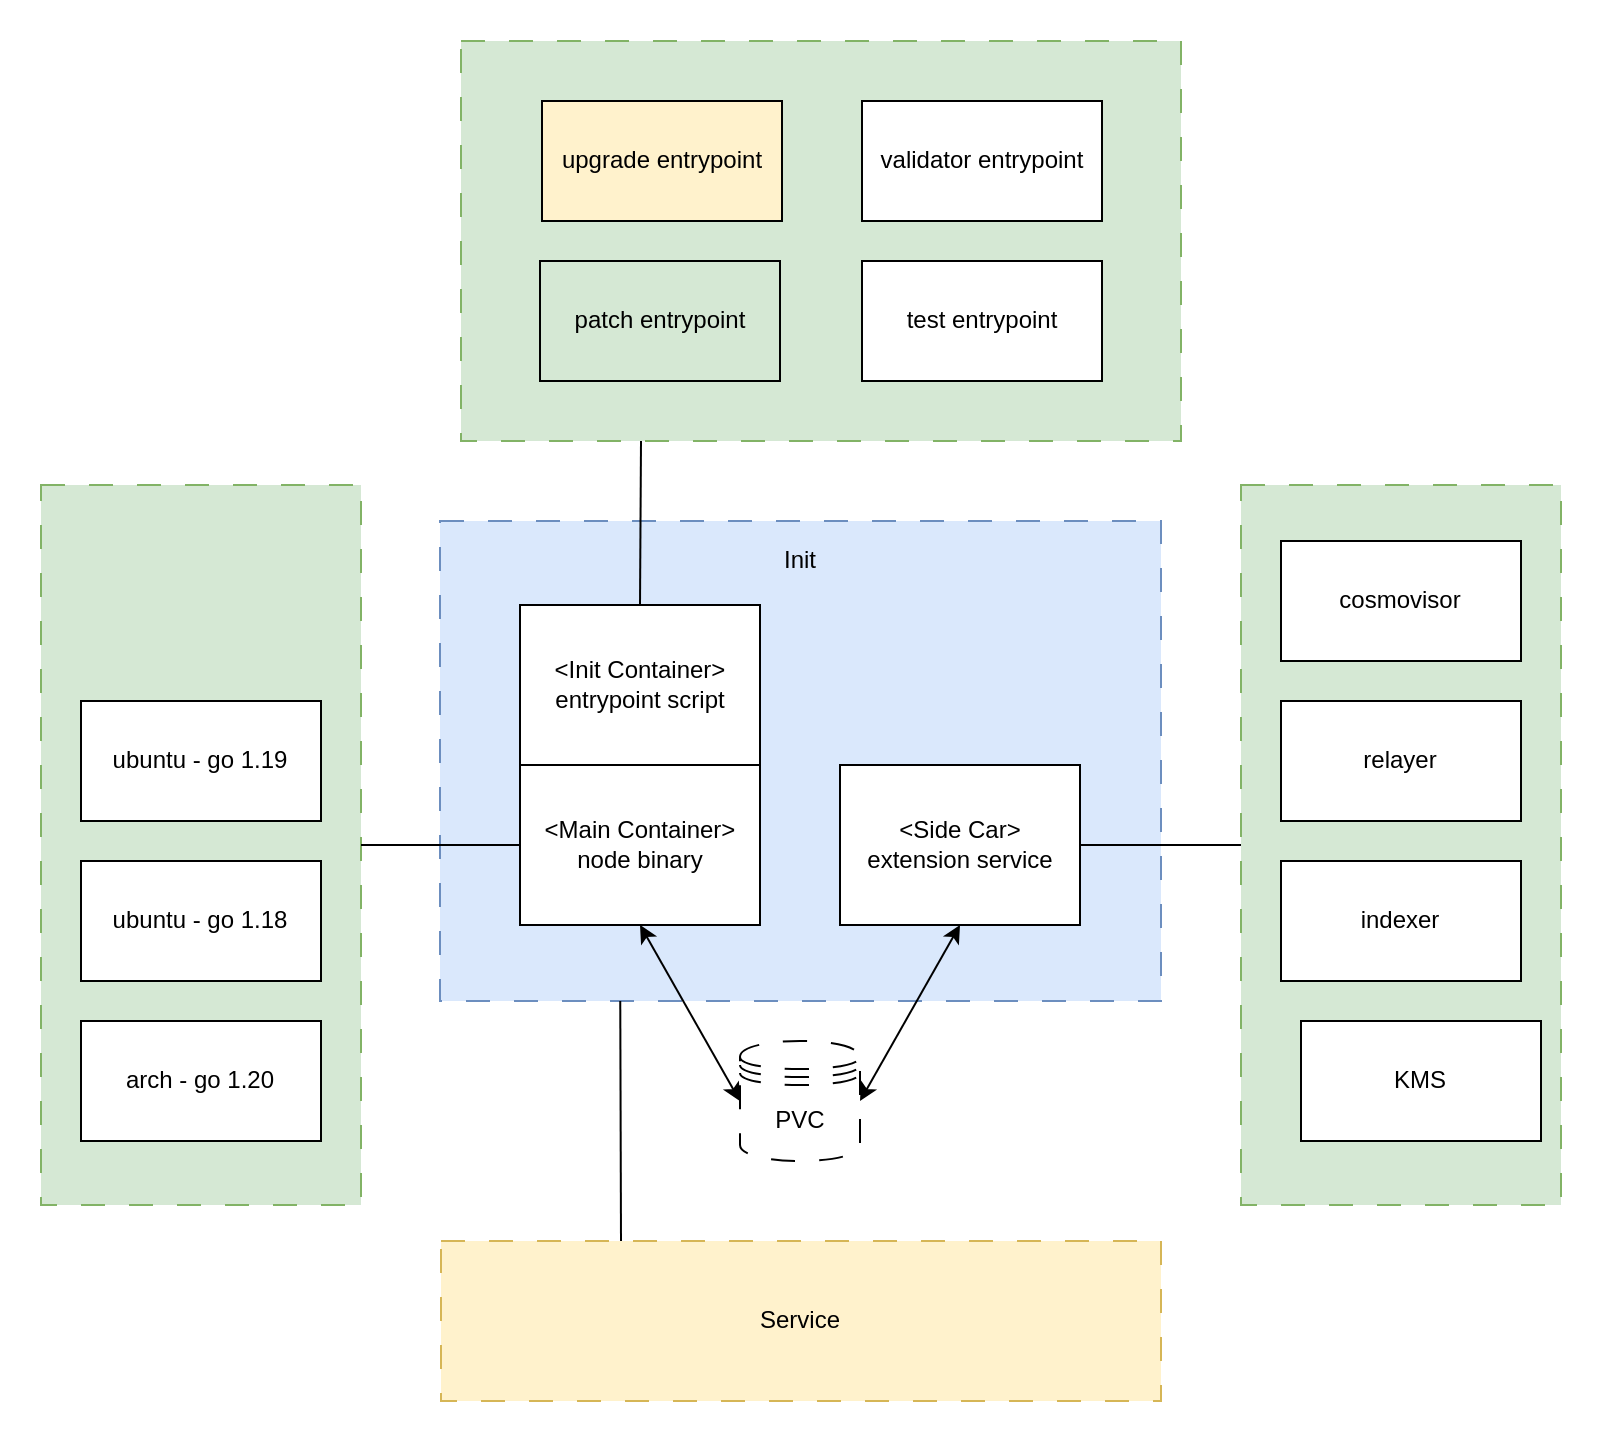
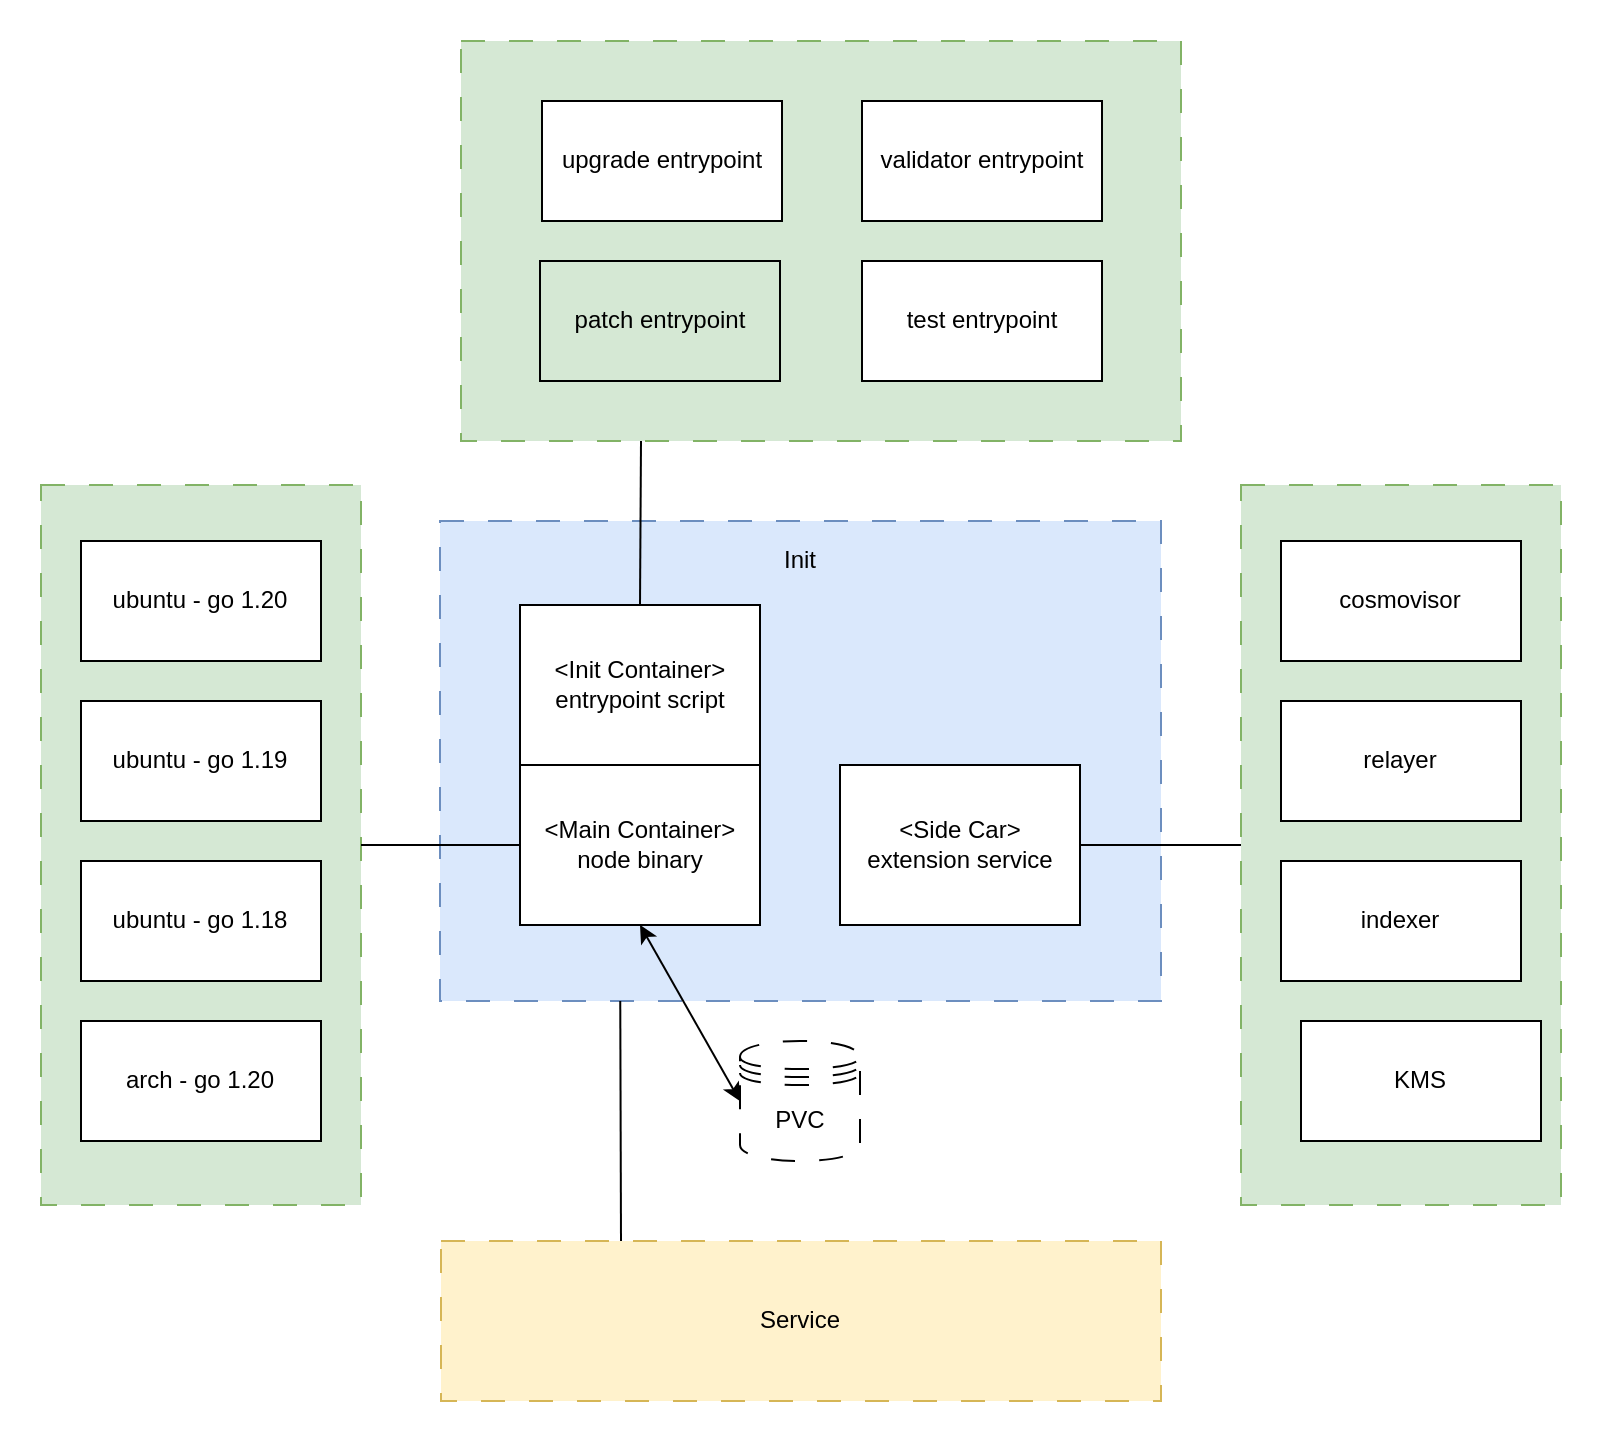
node "upgrade entrypoint": fillcolor #fff2cc -> #ffffff
node "ubuntu - go 1.20": added
edge "<Side Car> extension service" -- "PVC": removed
